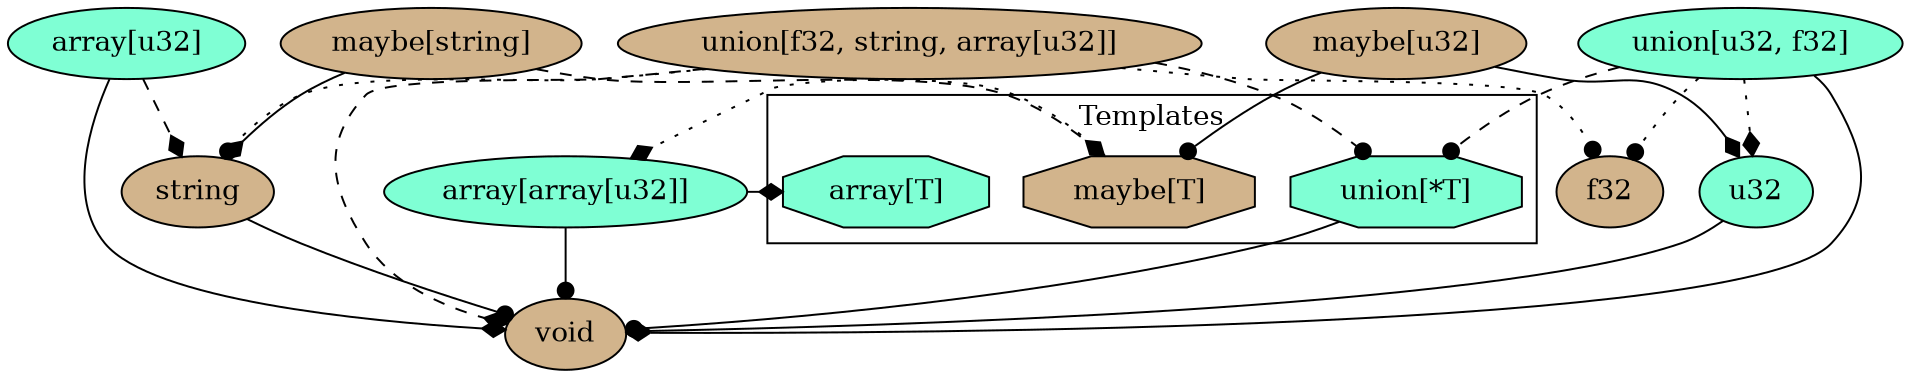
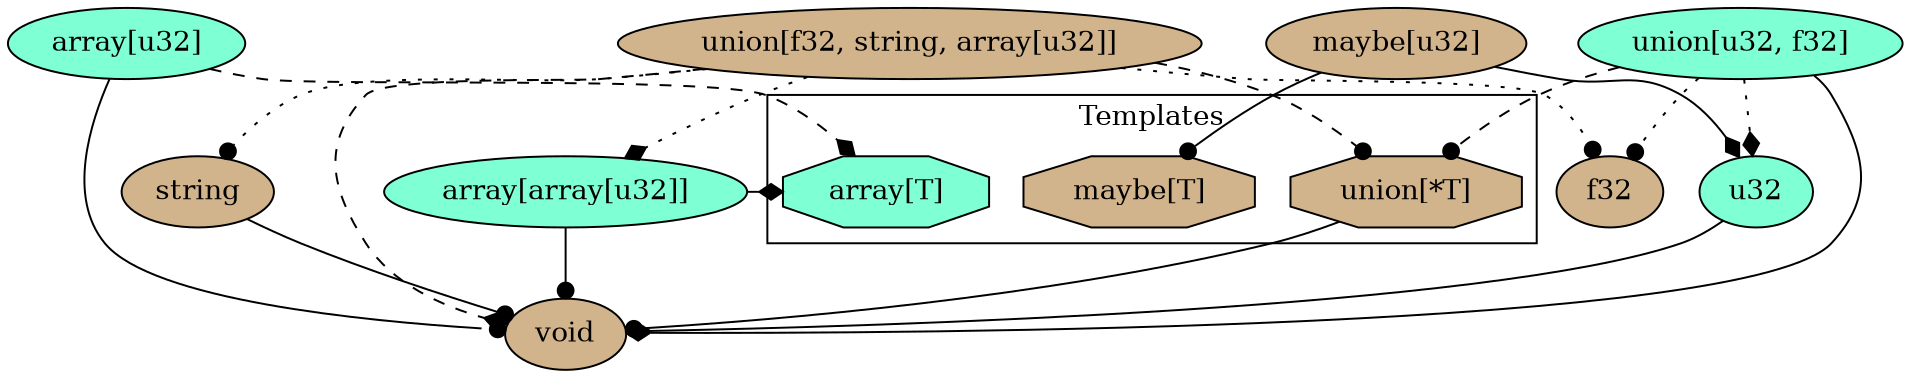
node "maybe[string]": removed
edge "maybe[T]" -> "array[array[u32]]": now "union[f32, string, array[u32]]" -> "array[array[u32]]"
edge "array[u32]" -> "string": now "array[u32]" -> "array[T]"
node "union[*T]": fillcolor aquamarine -> tan
edge "array[u32]" -> "void": arrowhead diamond -> dot
